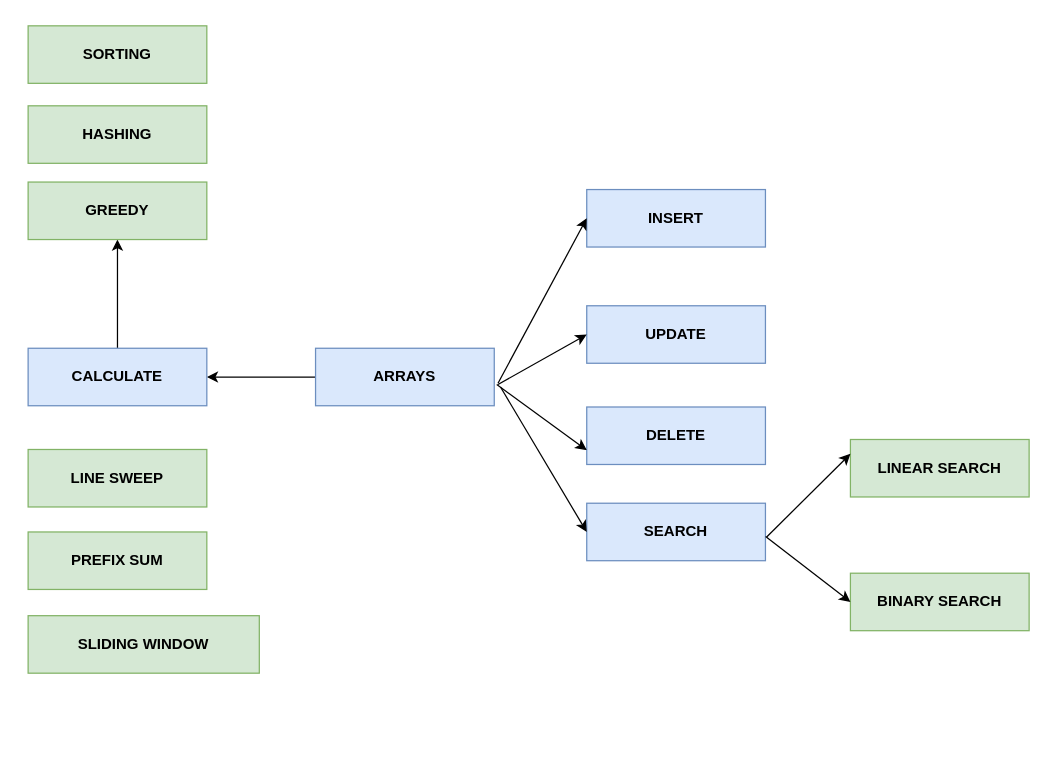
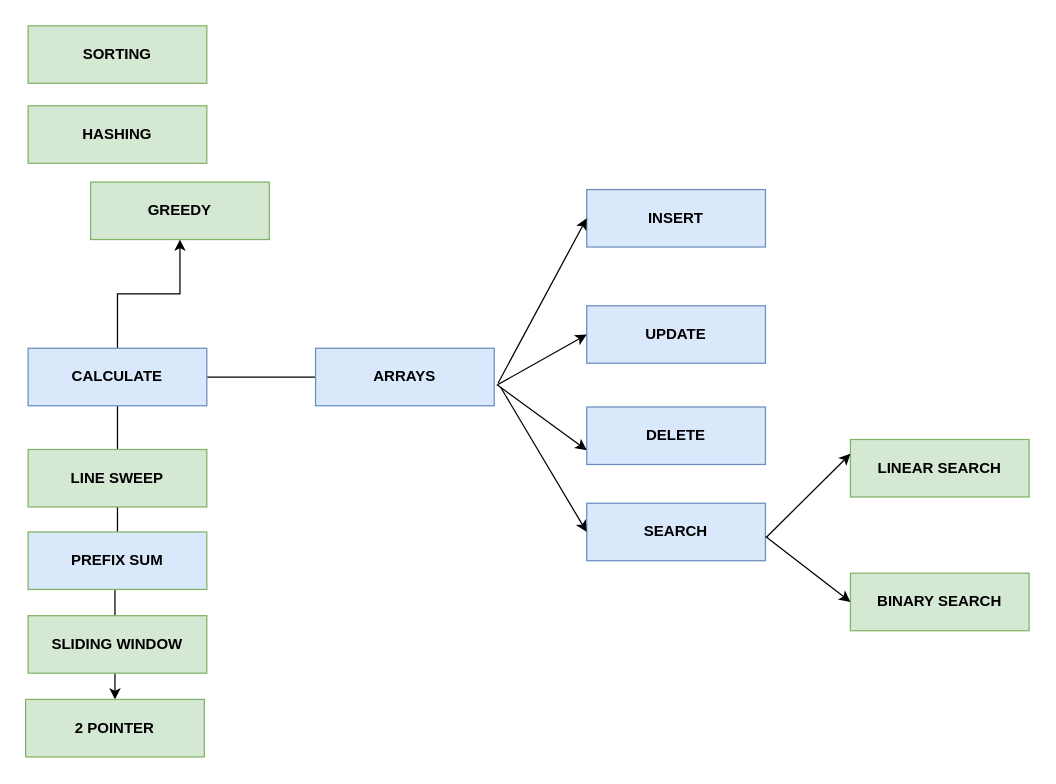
node "GREEDY": moved (118, 211) -> (180, 211)
edge "ARRAYS" -> "CALCULATE": arrowhead classic -> none
edge "CALCULATE" -> "2 POINTER": added
node "PREFIX SUM": fillcolor #d5e8d4 -> #dae8fc
node "SLIDING WINDOW": size 231x58 -> 179x58
node "2 POINTER": added
